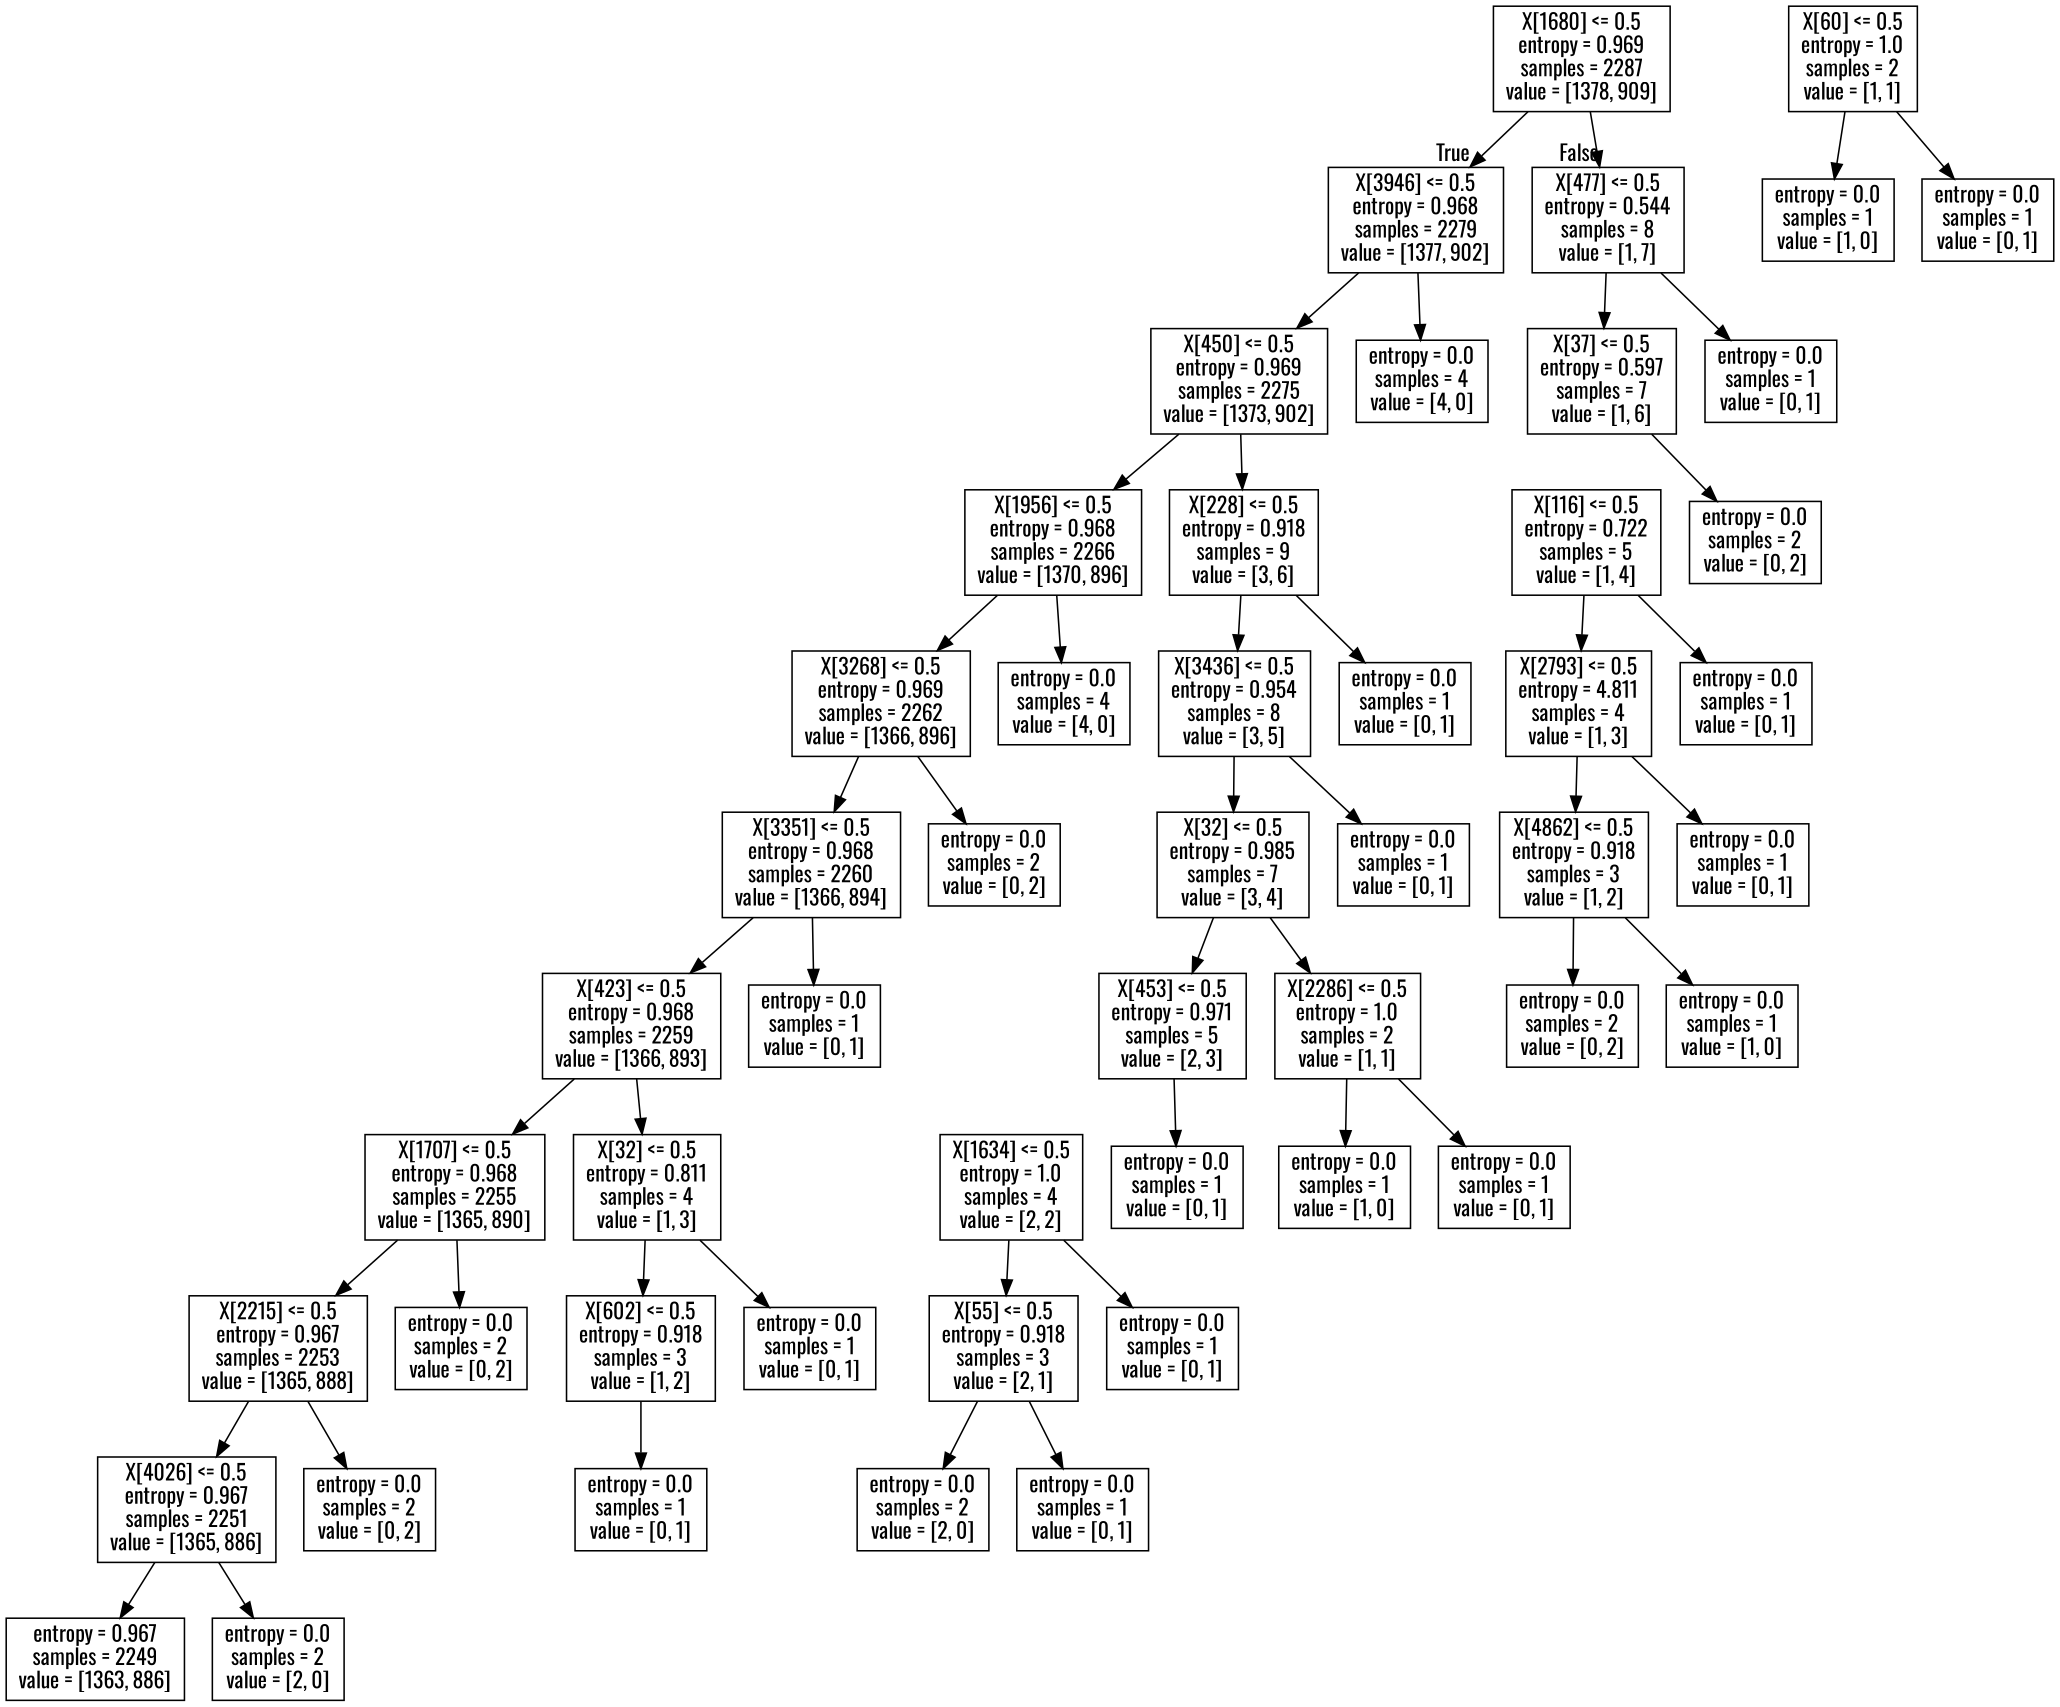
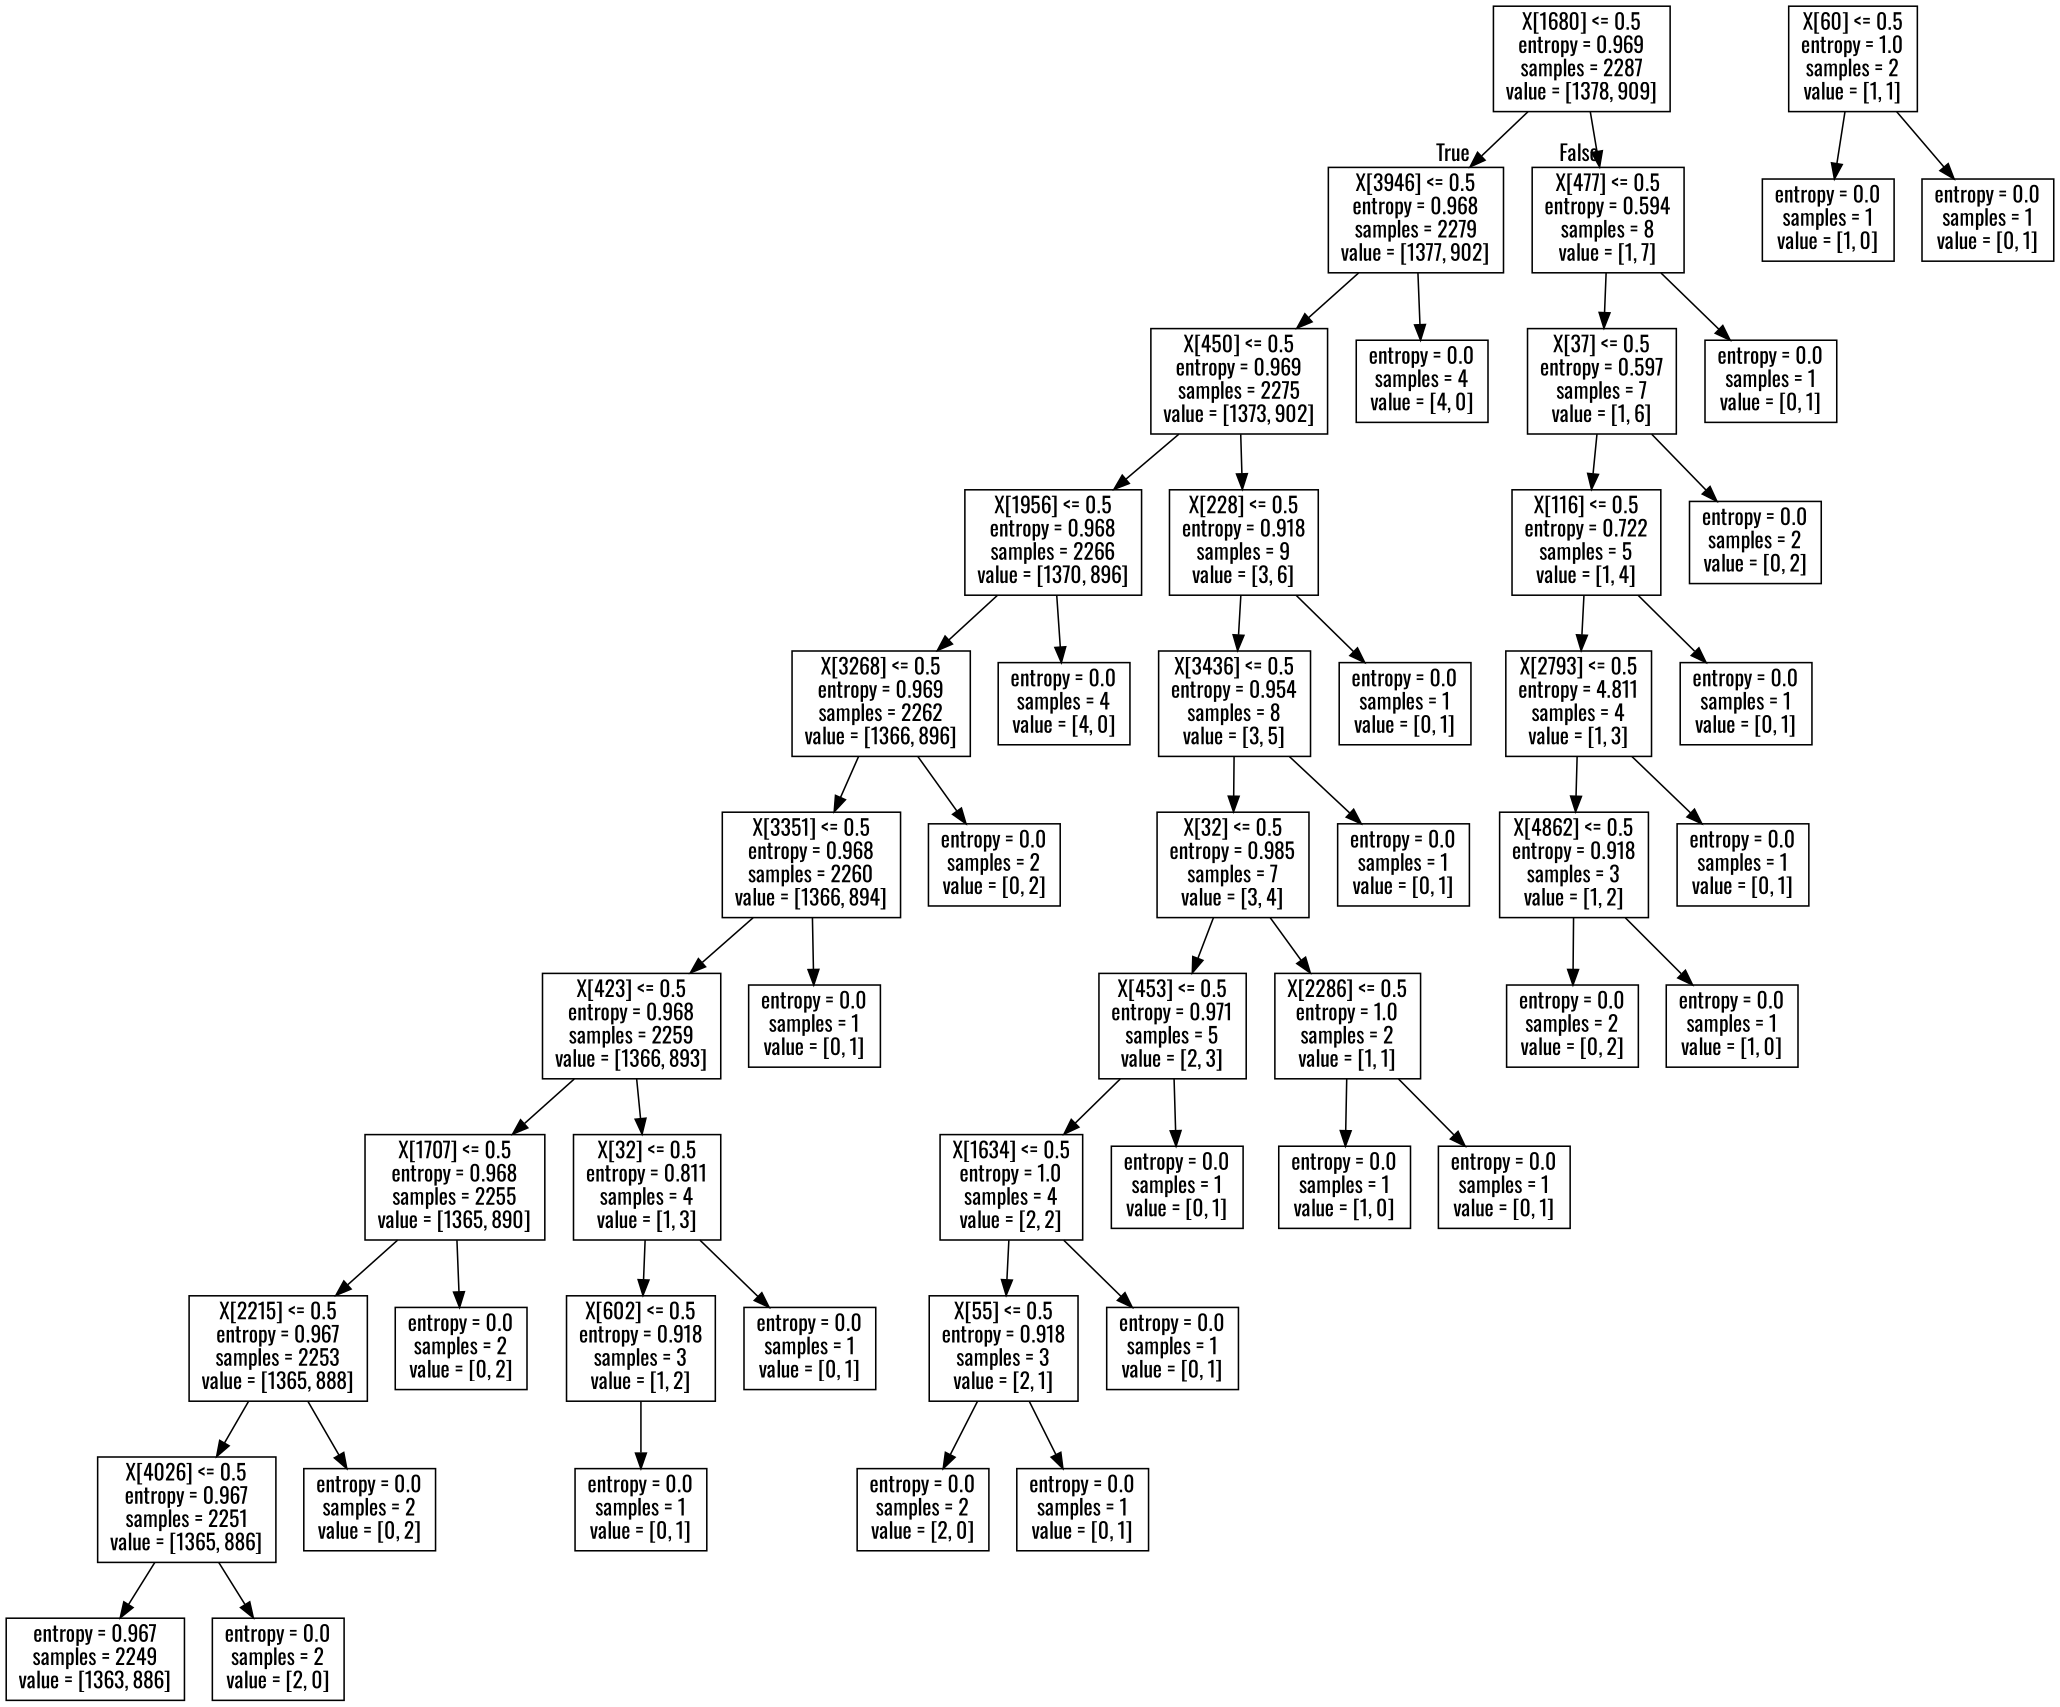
node "X[477] <= 0.5 entropy = 0.544 samples = 8 value = [1, 7]": label "X[477] <= 0.5 entropy = 0.544 samples = 8 value = [1, 7]" -> "X[477] <= 0.5 entropy = 0.594 samples = 8 value = [1, 7]"
edge "X[37] <= 0.5 entropy = 0.597 samples = 7 value = [1, 6]" -> "X[116] <= 0.5 entropy = 0.722 samples = 5 value = [1, 4]": added
edge "X[453] <= 0.5 entropy = 0.971 samples = 5 value = [2, 3]" -> "X[1634] <= 0.5 entropy = 1.0 samples = 4 value = [2, 2]": added
